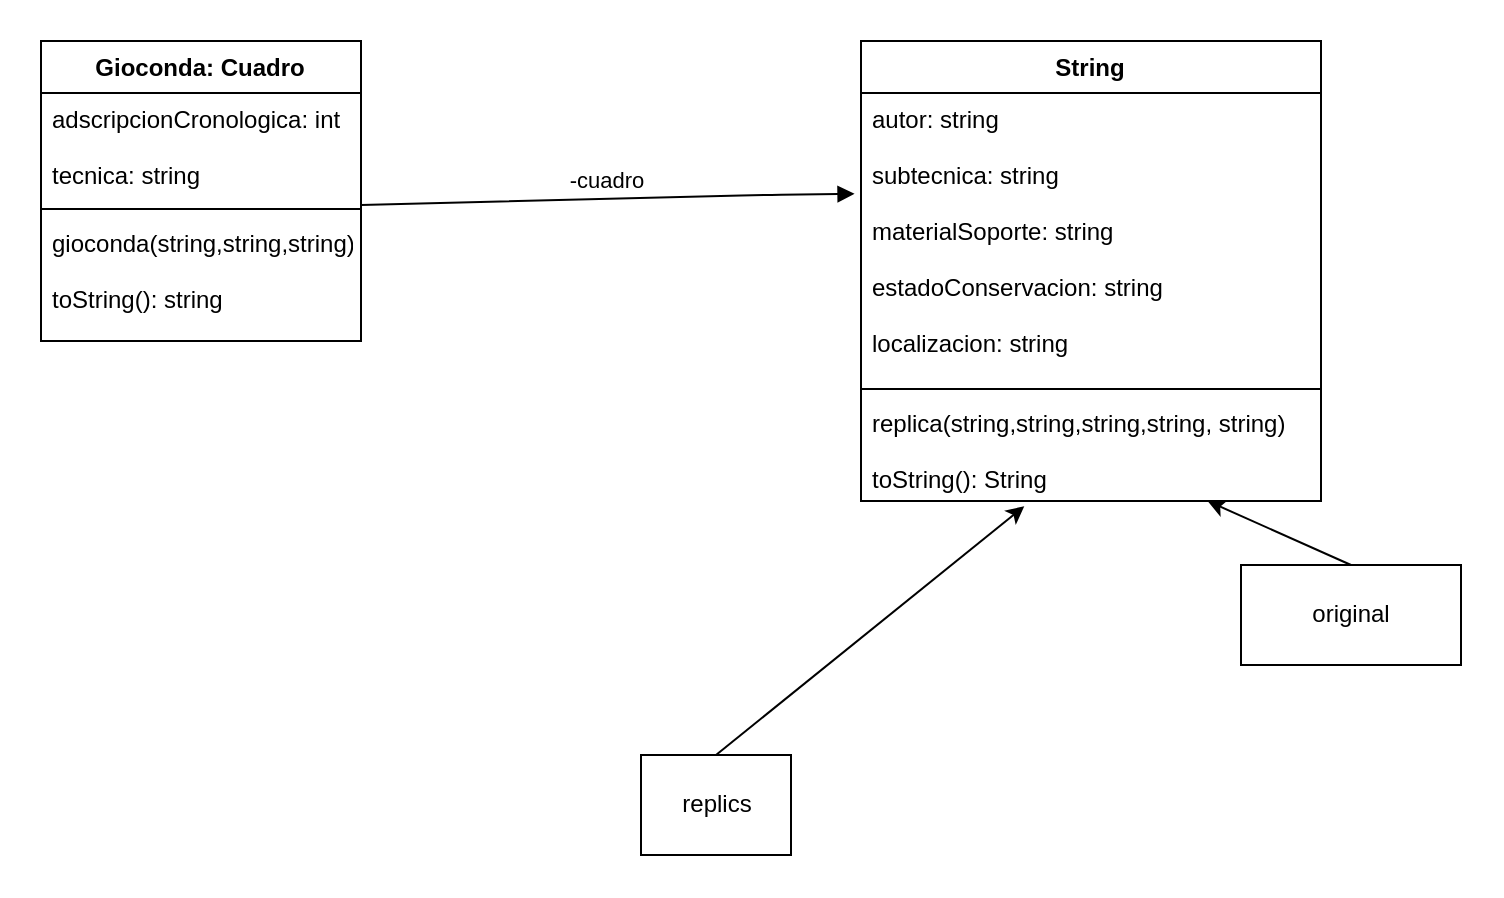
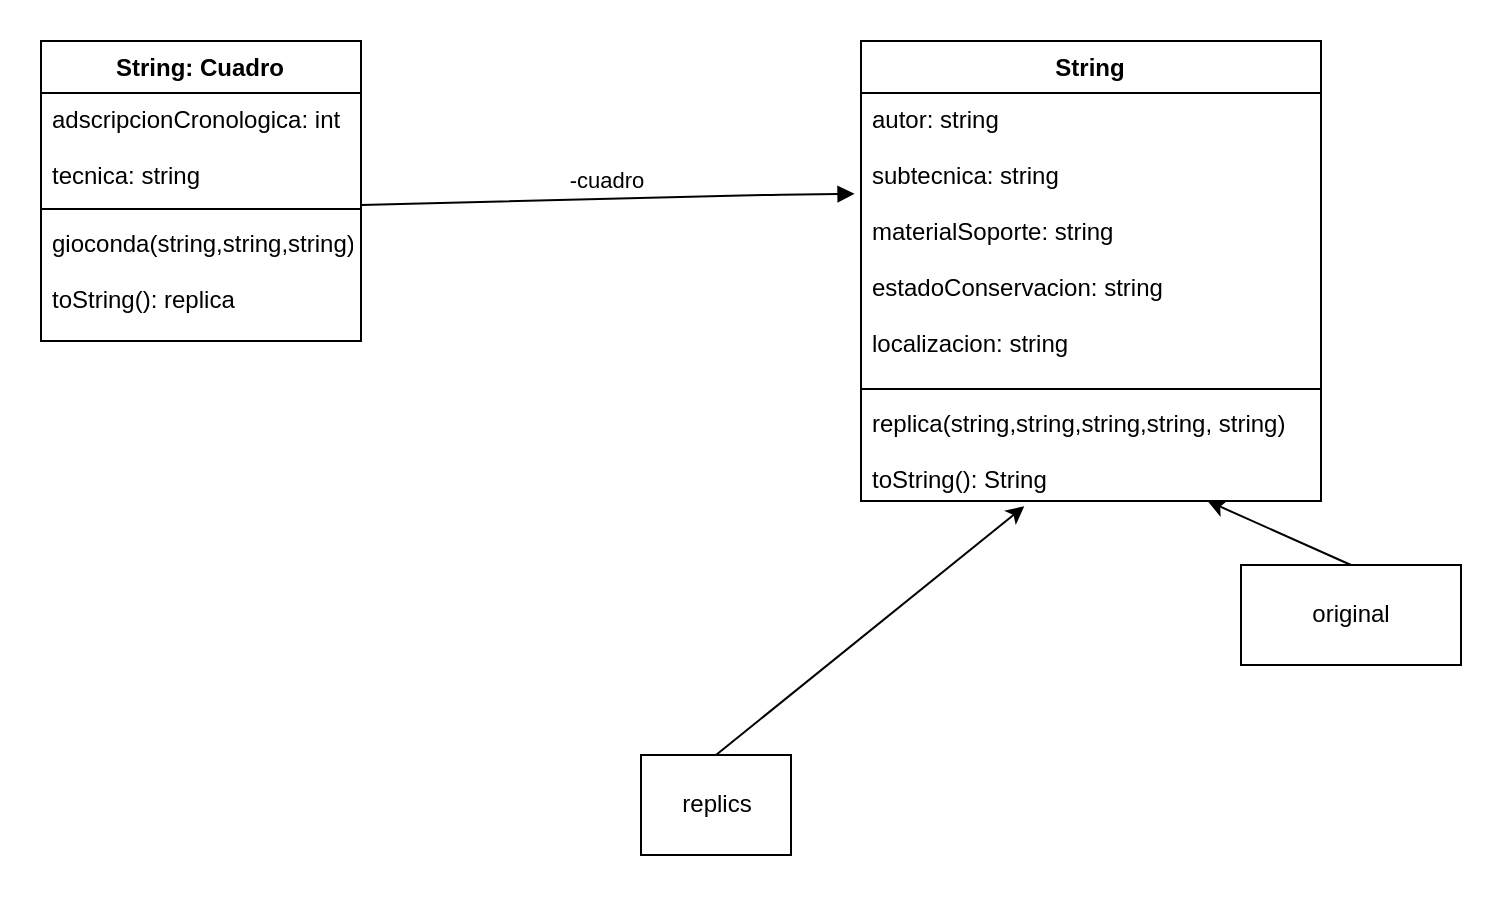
node "Gioconda: Cuadro": label "Gioconda: Cuadro" -> "String: Cuadro"
node "gioconda(string,string,string) toString(): string": label "gioconda(string,string,string) toString(): string" -> "gioconda(string,string,string) toString(): replica"
